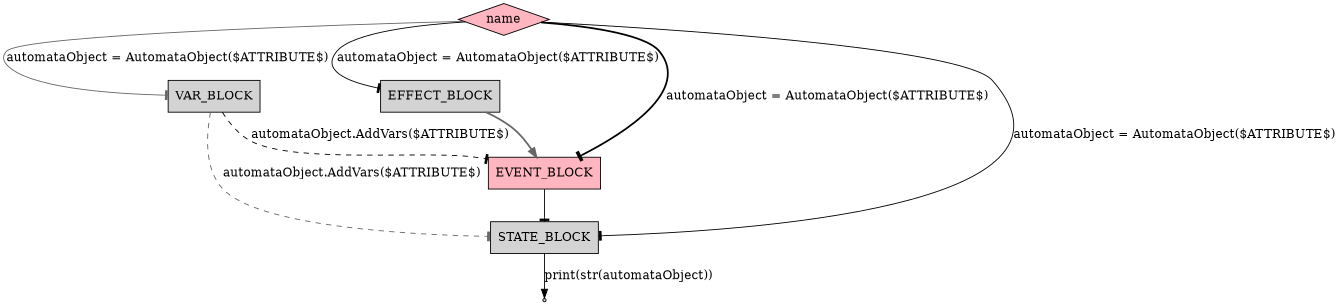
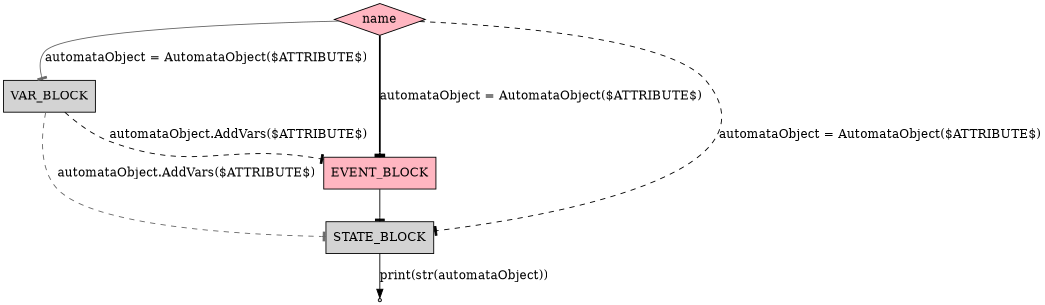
node "EFFECT_BLOCK": removed
edge "name" -> "STATE_BLOCK": style solid -> dashed
